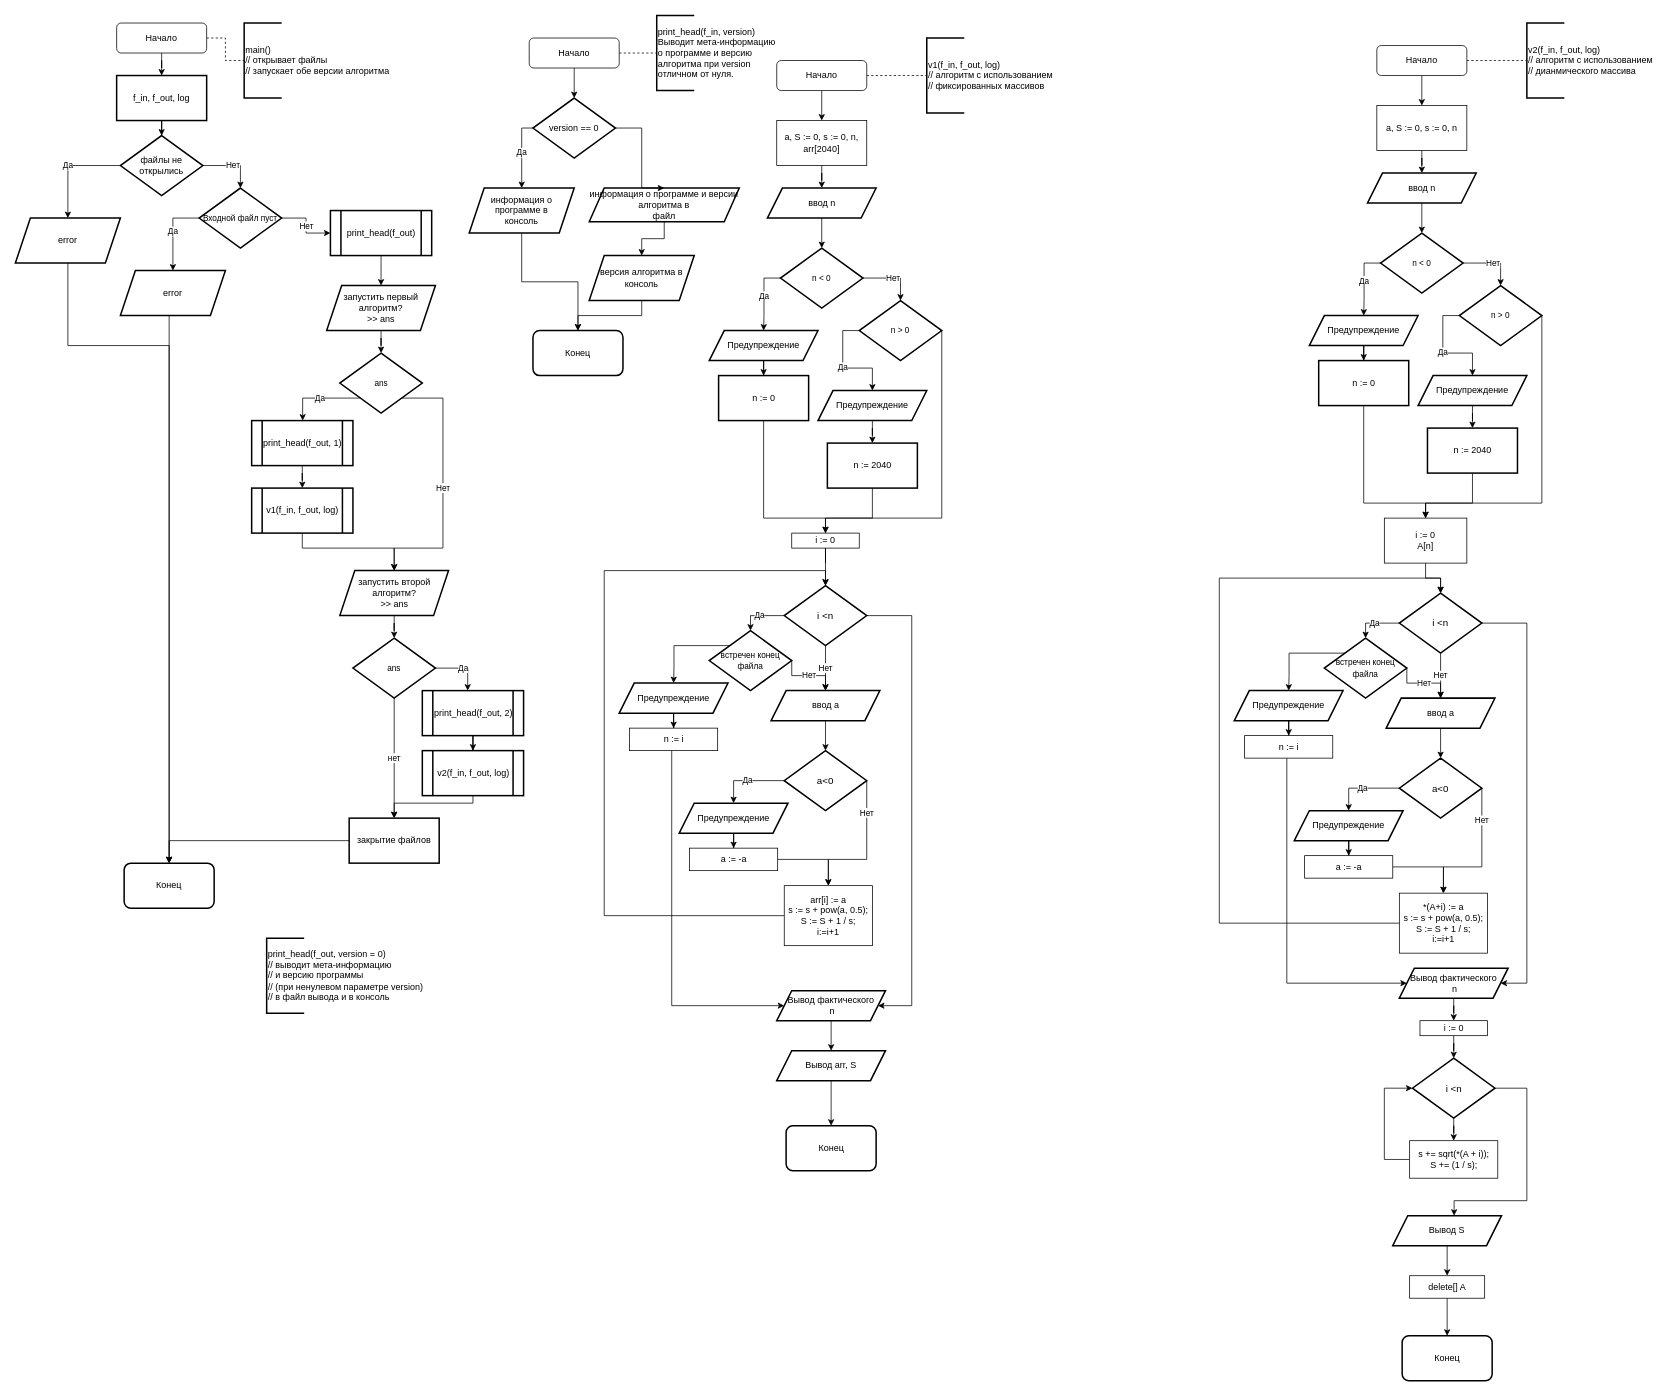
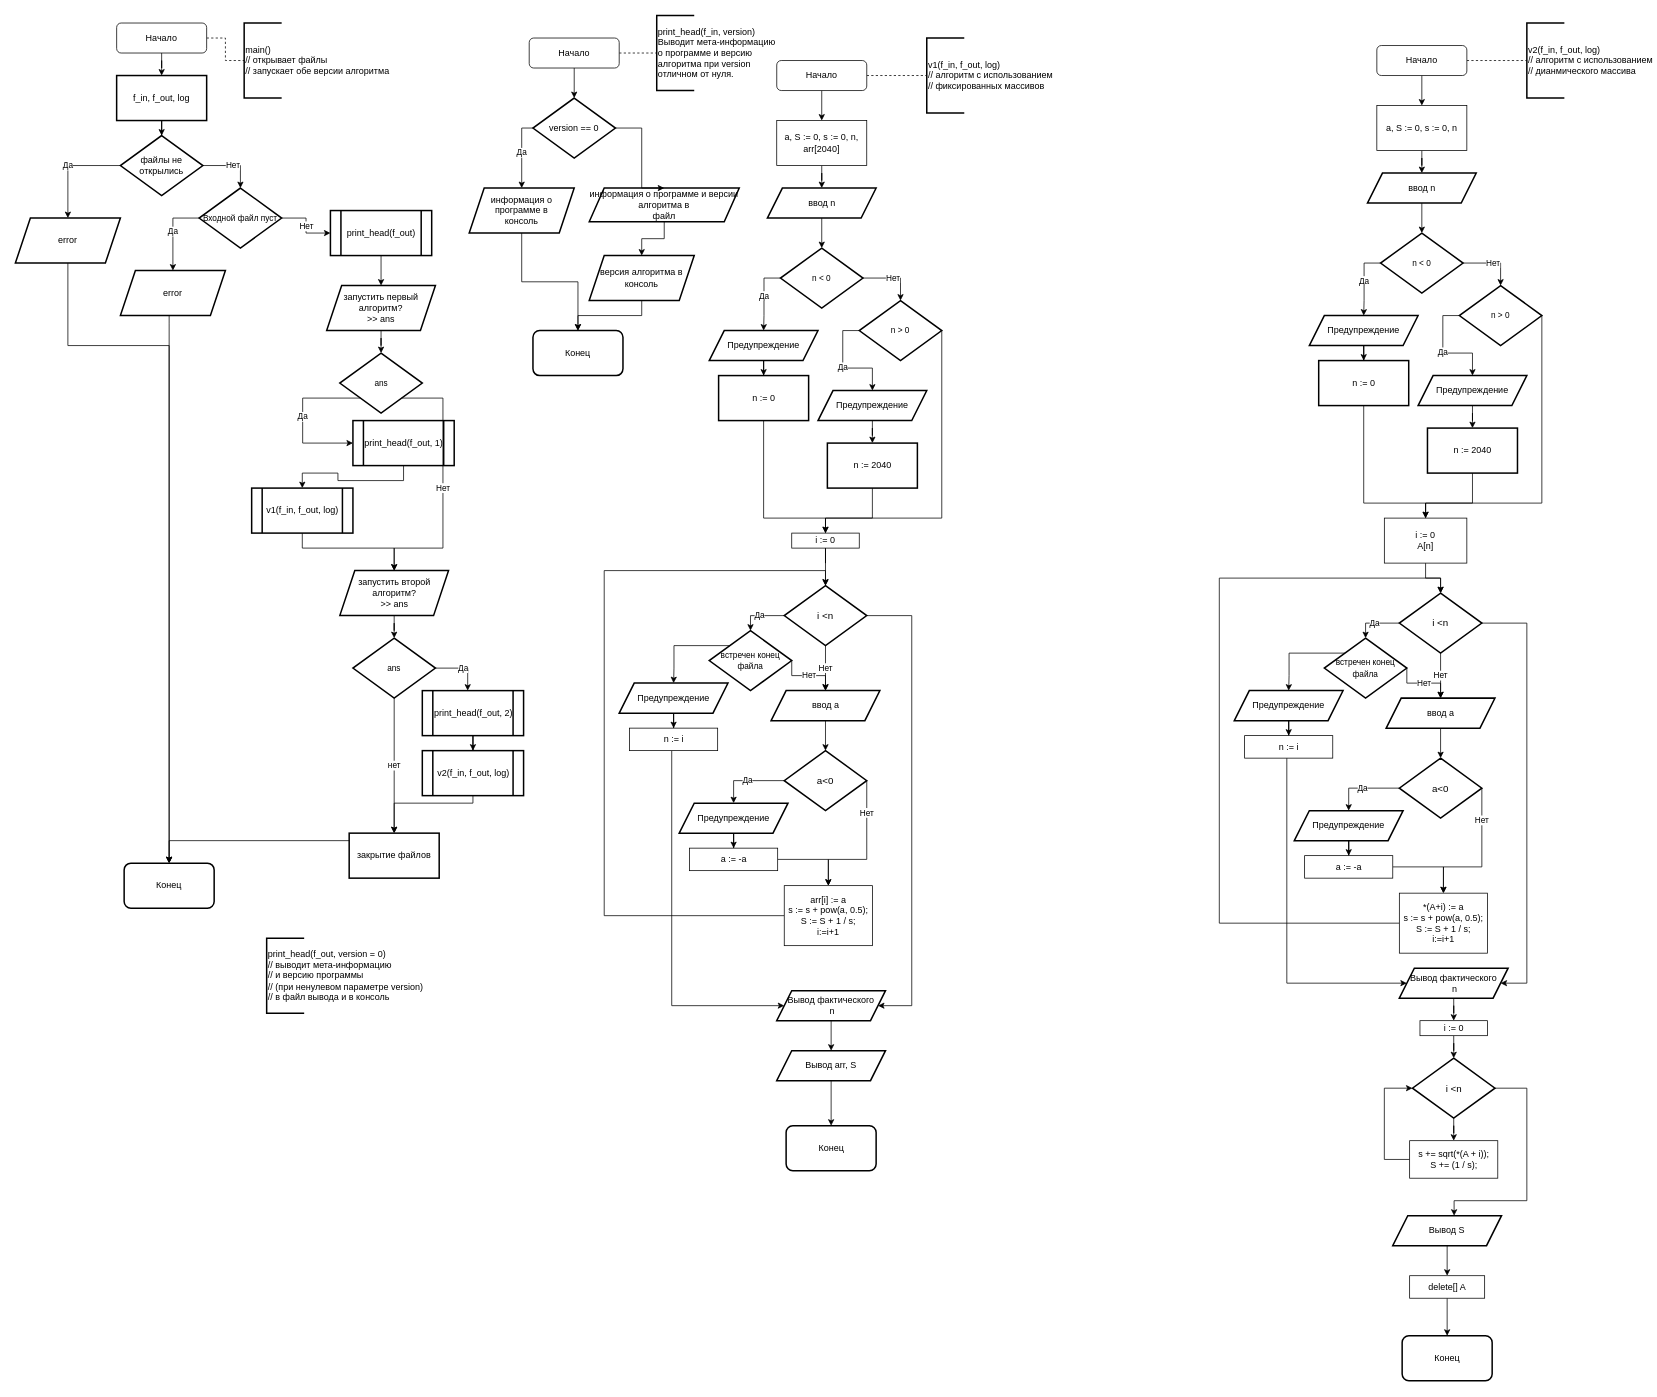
node "print_head(f_out, 1)": moved (302, 443) -> (404, 443)
node "закрытие файлов": moved (394, 840) -> (394, 855)
